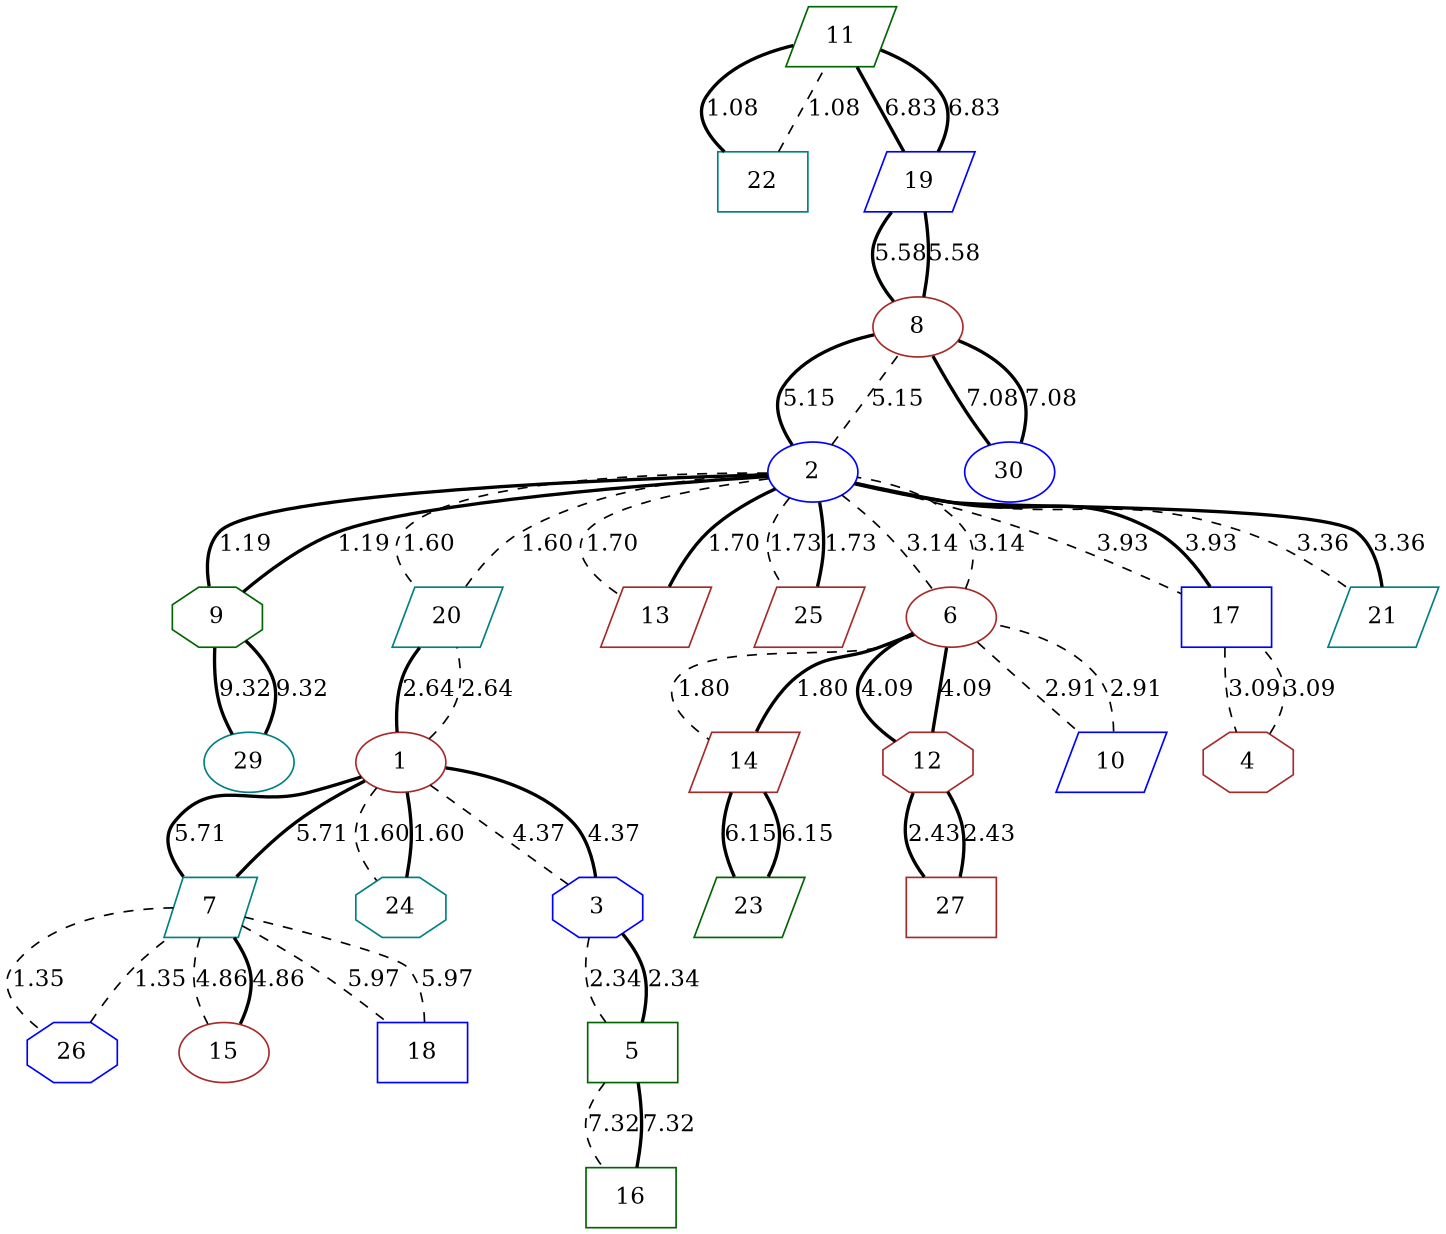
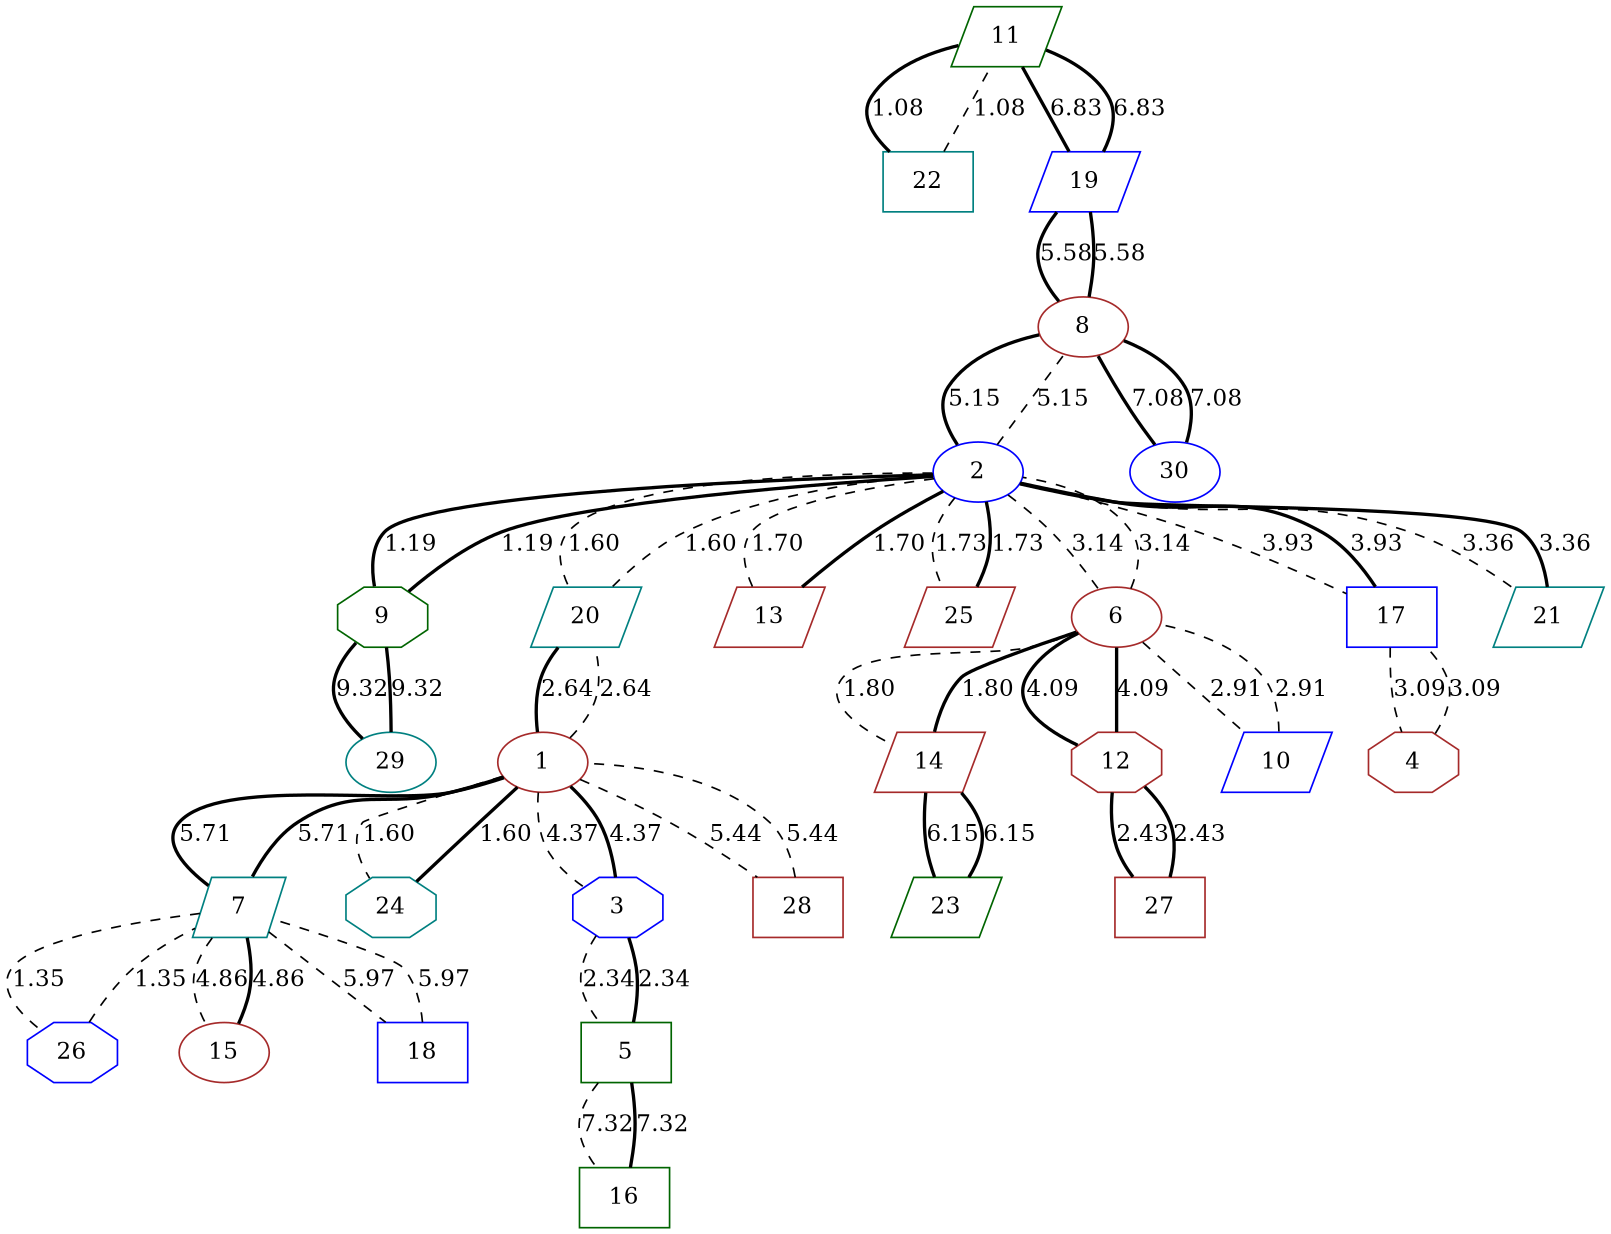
node "28": added
